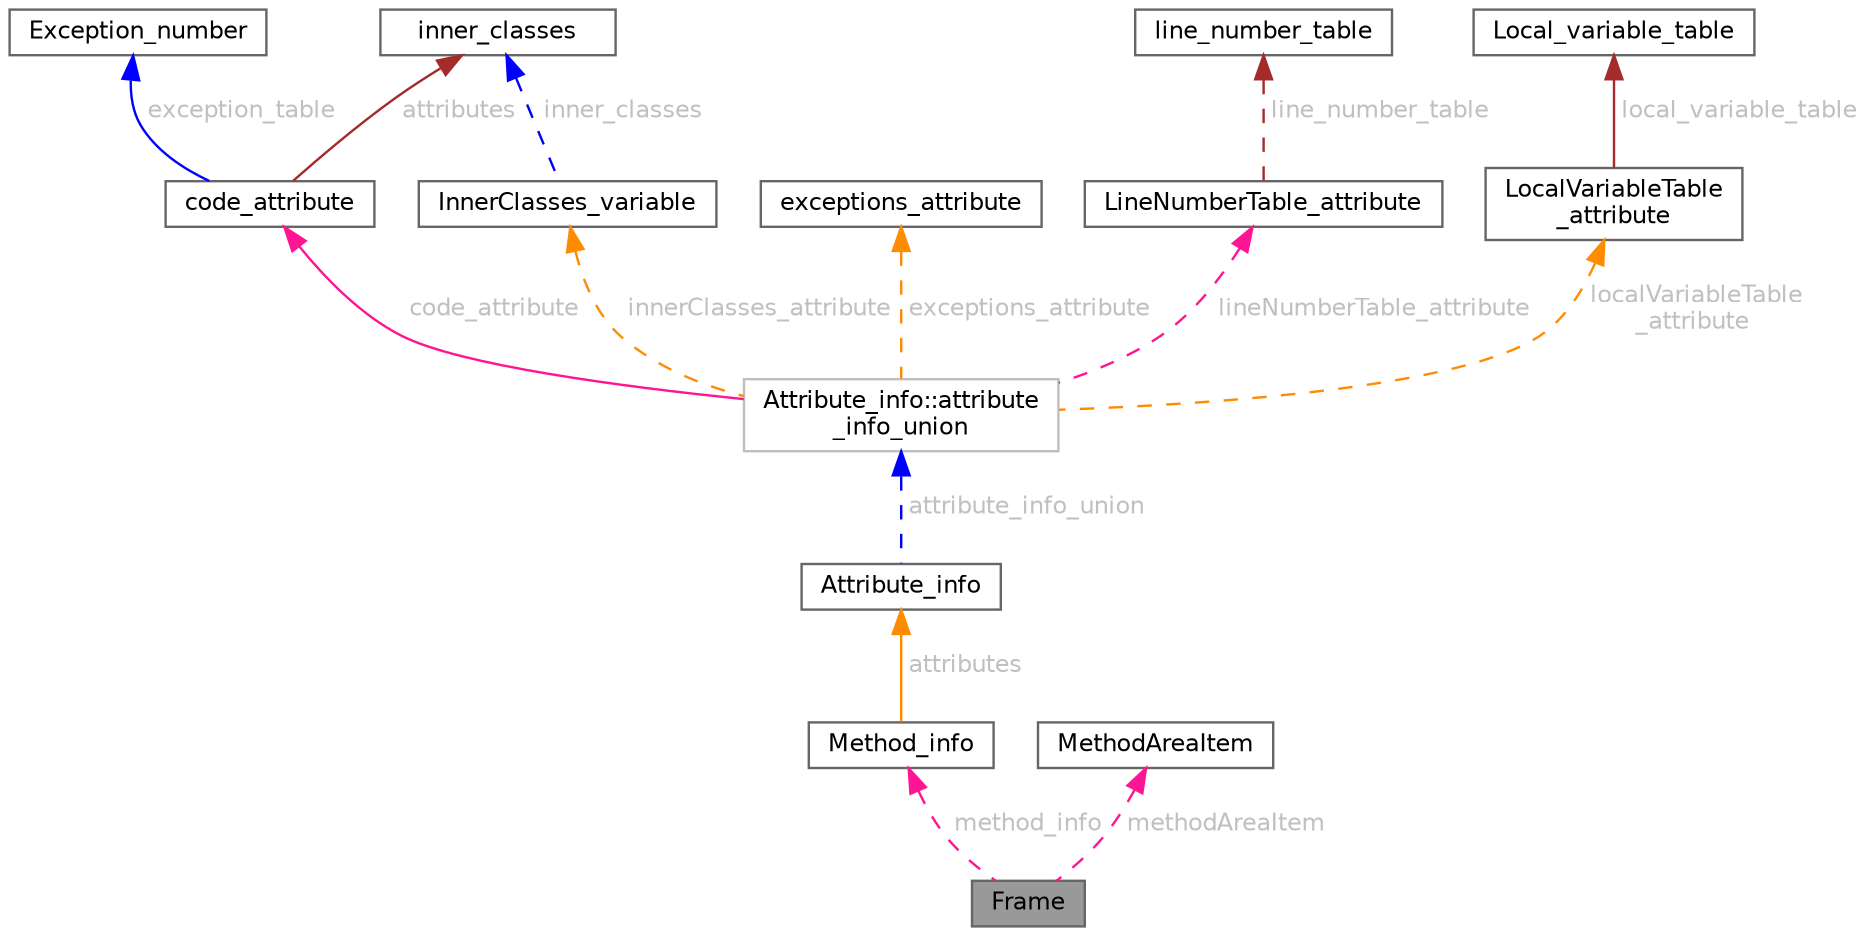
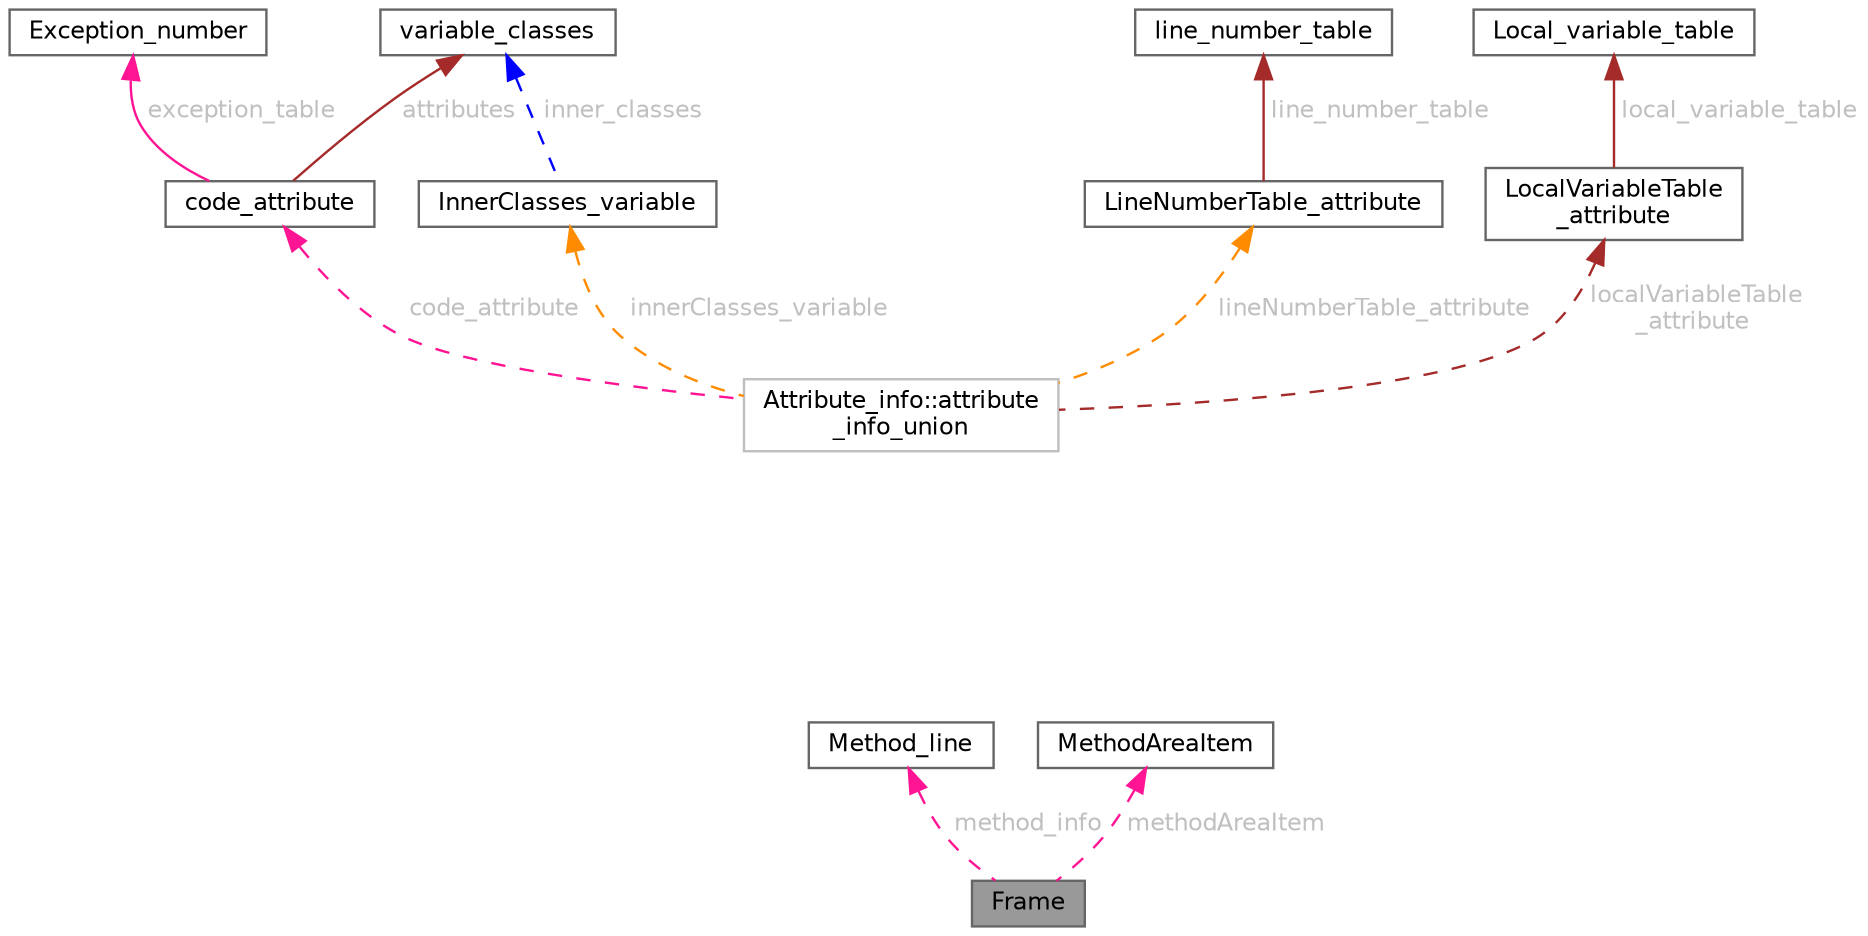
node "inner_classes": label "inner_classes" -> "variable_classes"
edge "LineNumberTable_attribute" -> "line_number_table": style dashed -> solid
edge "code_attribute" -> "Exception_number": color blue -> deeppink
node "exceptions_attribute": removed
edge "Attribute_info::attribute _info_union" -> "InnerClasses_variable": label " innerClasses_attribute" -> " innerClasses_variable"
edge "Attribute_info::attribute _info_union" -> "LineNumberTable_attribute": color deeppink -> darkorange
edge "Attribute_info::attribute _info_union" -> "code_attribute": style solid -> dashed
edge "Attribute_info::attribute _info_union" -> "LocalVariableTable _attribute": color darkorange -> brown
node "Attribute_info": removed
node "Method_info": label "Method_info" -> "Method_line"
